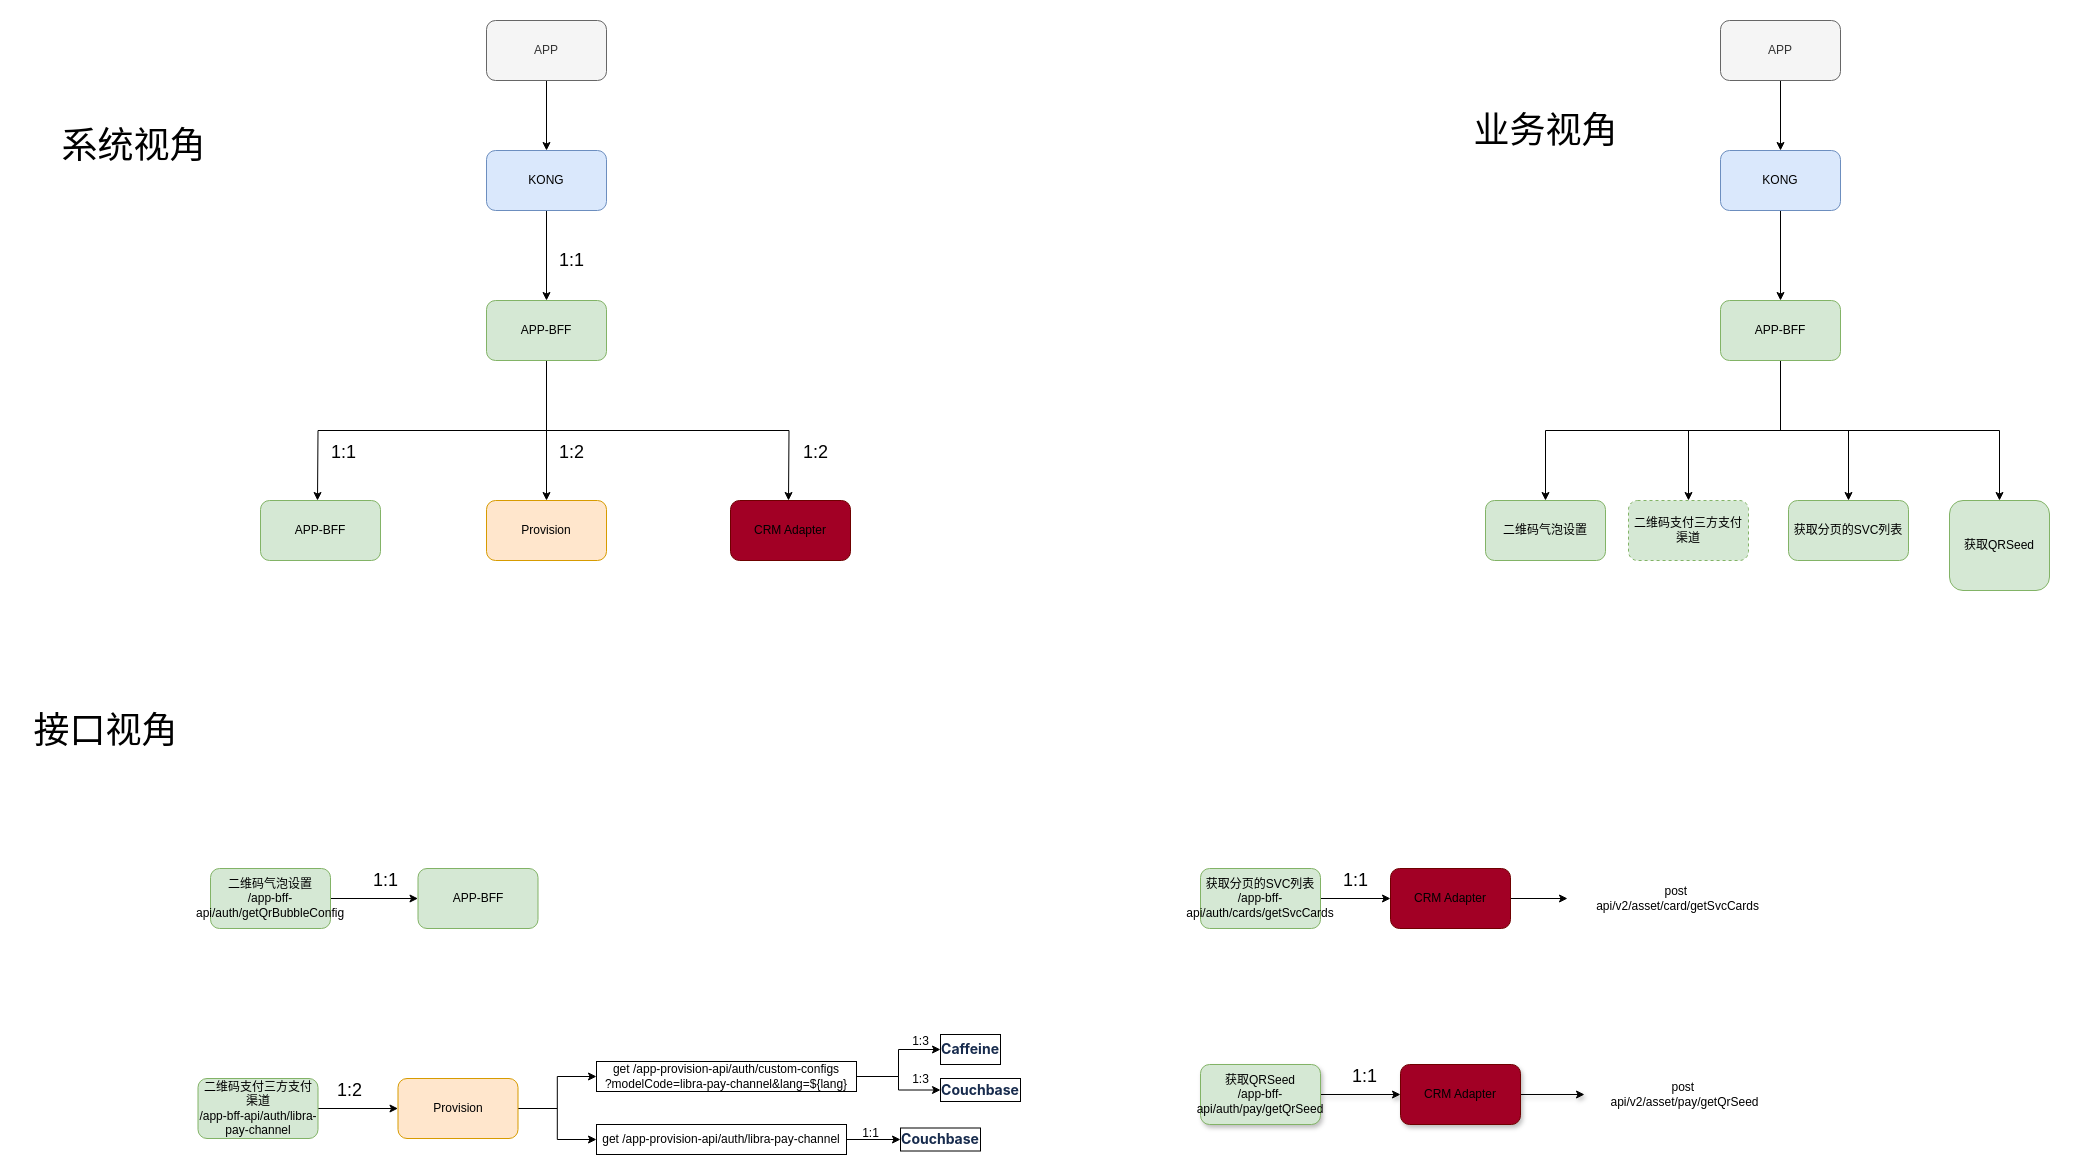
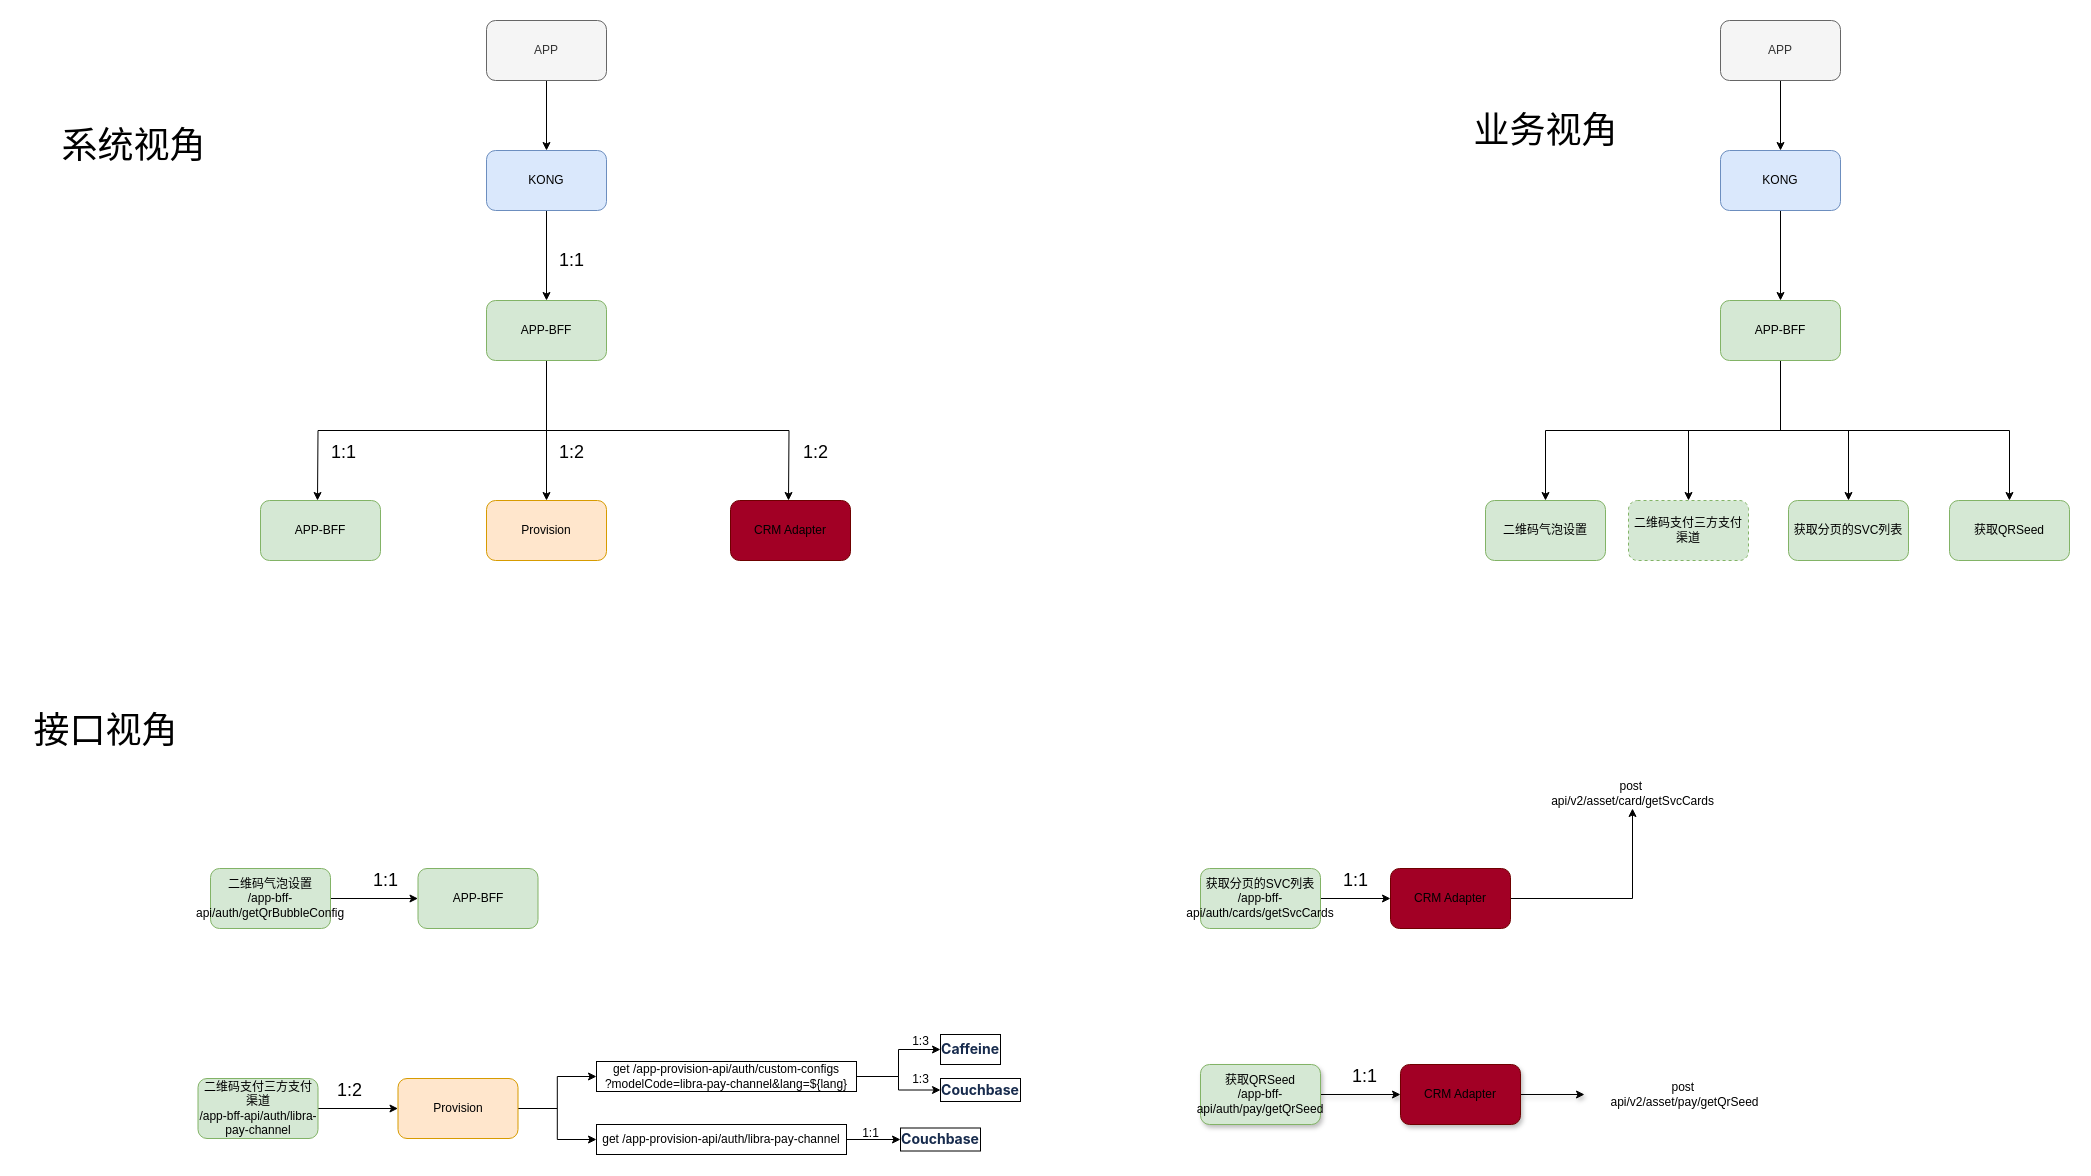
node "获取QRSeed": size 100x90 -> 120x60
node "post api/v2/asset/card/getSvcCards": moved (1678, 899) -> (1633, 794)
